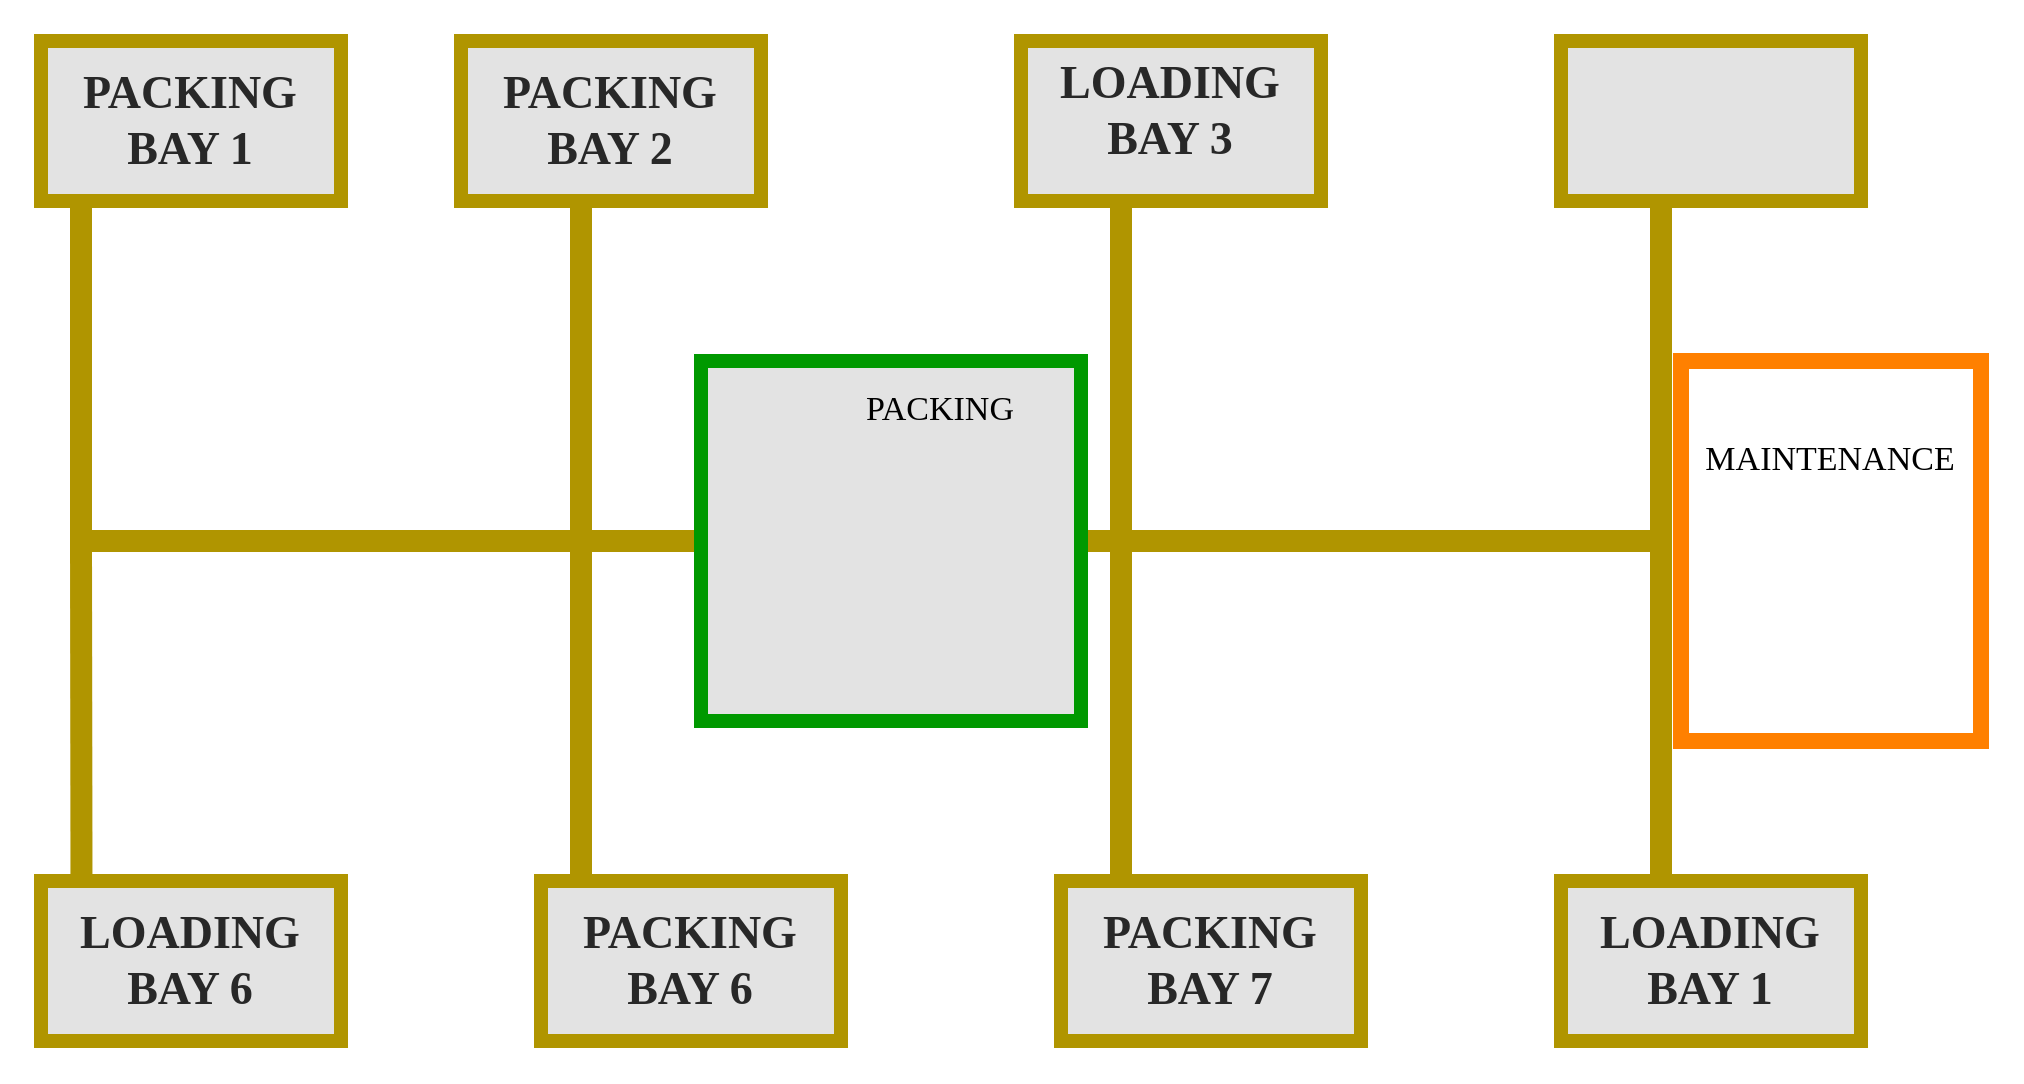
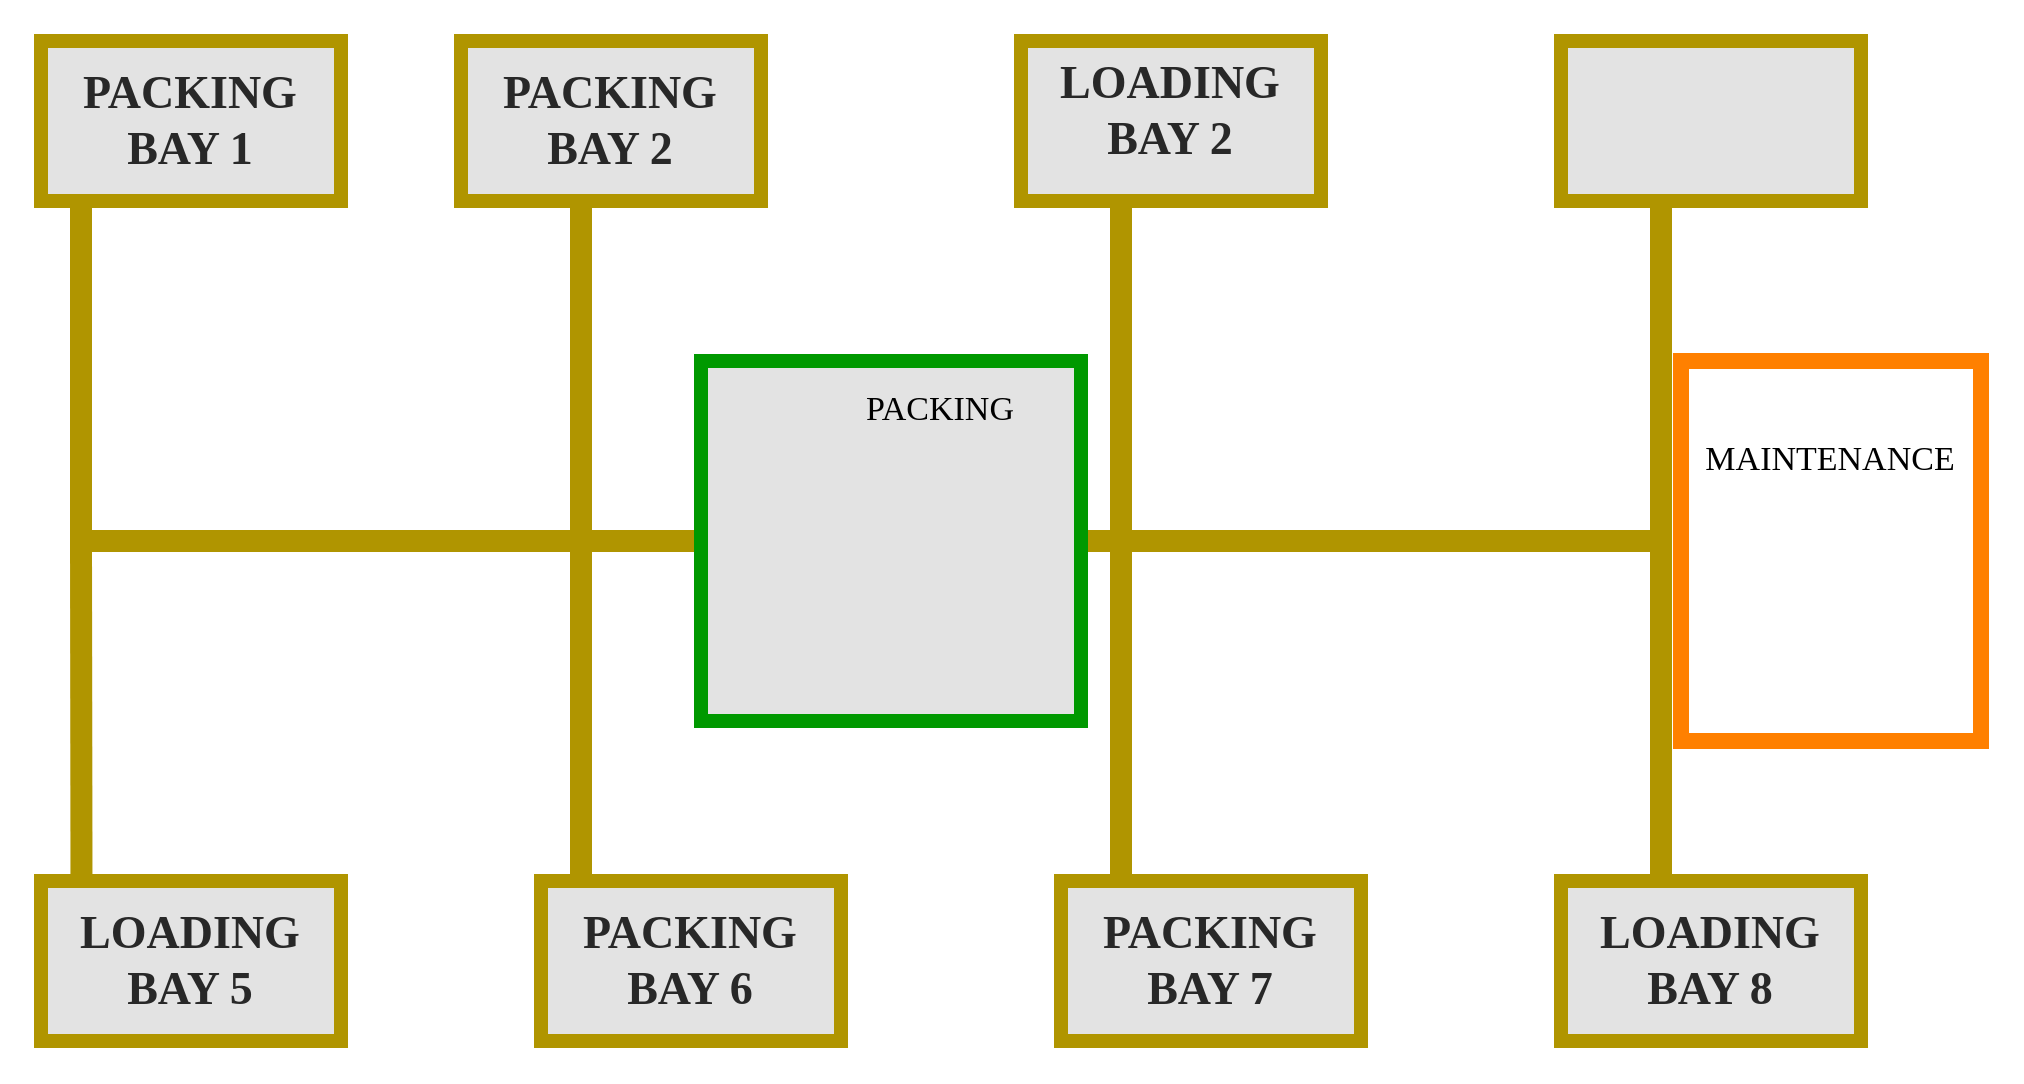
node "LOADING BAY 3": label "LOADING BAY 3" -> "LOADING BAY 2"
node "LOADING BAY 6": label "LOADING BAY 6" -> "LOADING BAY 5"
node "LOADING BAY 1": label "LOADING BAY 1" -> "LOADING BAY 8"
